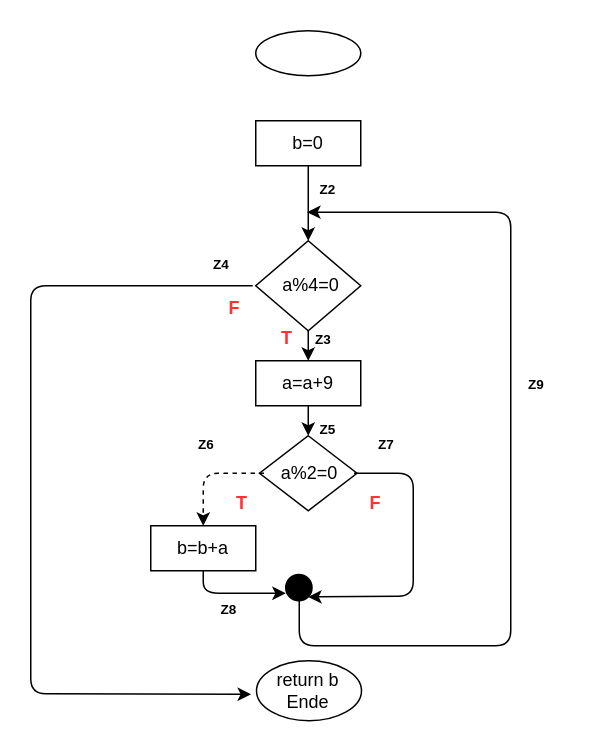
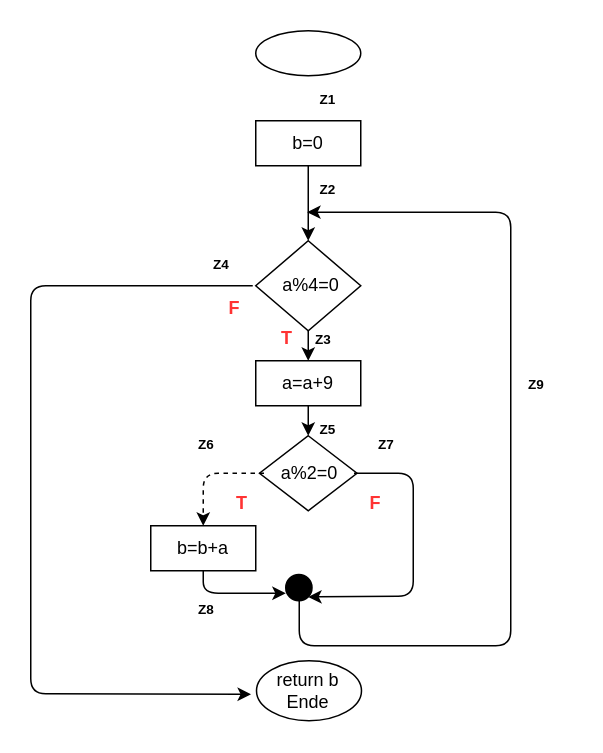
node "Z1": added
node "Z8": moved (241, 608) -> (218, 608)
